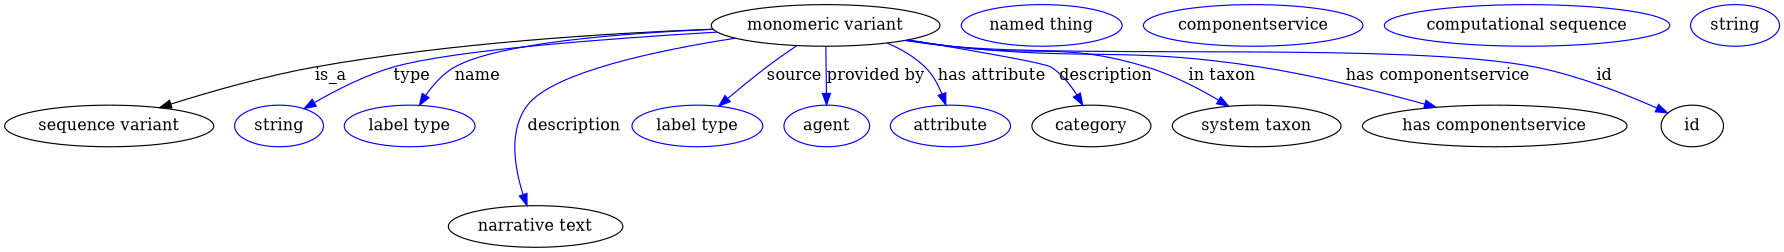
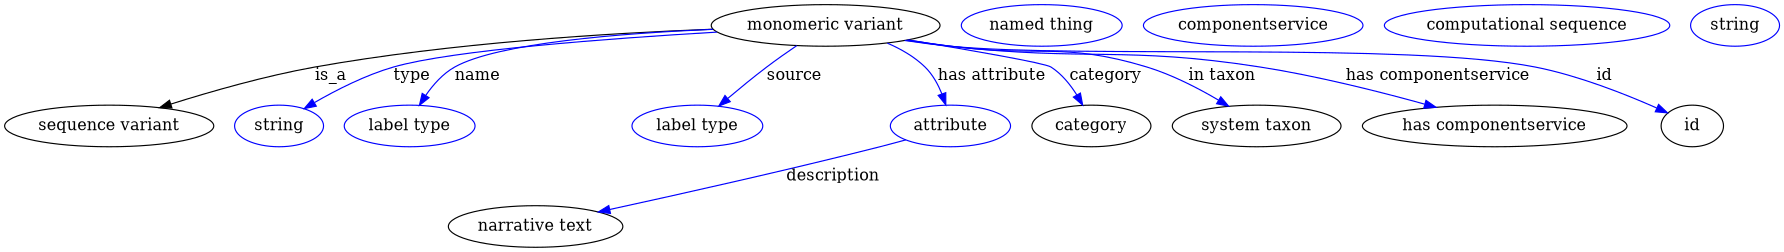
edge "monomeric variant" -> "narrative text": now "attribute" -> "narrative text"
edge "monomeric variant" -> "category": label "description" -> "category"
node "agent": removed
